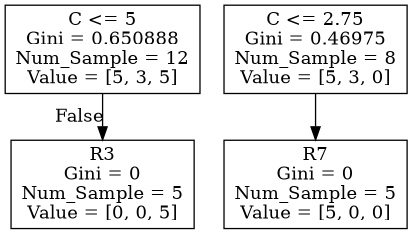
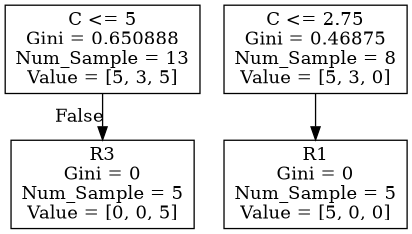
node "C <= 5 Gini = 0.650888 Num_Sample = 12 Value = [5, 3, 5]": label "C <= 5 Gini = 0.650888 Num_Sample = 12 Value = [5, 3, 5]" -> "C <= 5 Gini = 0.650888 Num_Sample = 13 Value = [5, 3, 5]"
node "C <= 2.75 Gini = 0.46975 Num_Sample = 8 Value = [5, 3, 0]": label "C <= 2.75 Gini = 0.46975 Num_Sample = 8 Value = [5, 3, 0]" -> "C <= 2.75 Gini = 0.46875 Num_Sample = 8 Value = [5, 3, 0]"
node "R7 Gini = 0 Num_Sample = 5 Value = [5, 0, 0]": label "R7 Gini = 0 Num_Sample = 5 Value = [5, 0, 0]" -> "R1 Gini = 0 Num_Sample = 5 Value = [5, 0, 0]"
